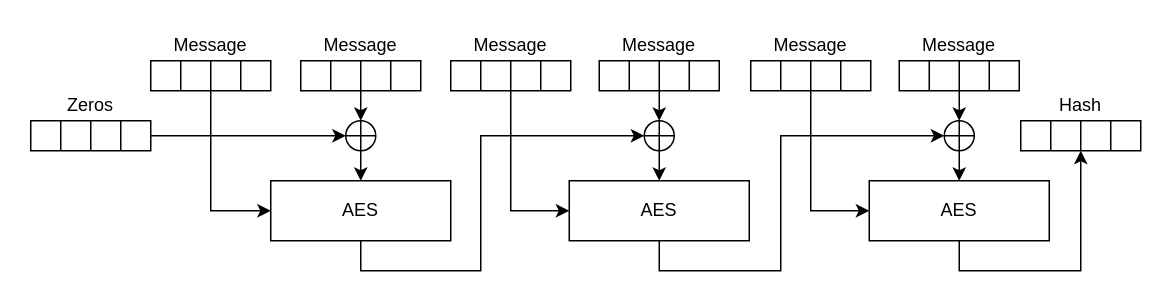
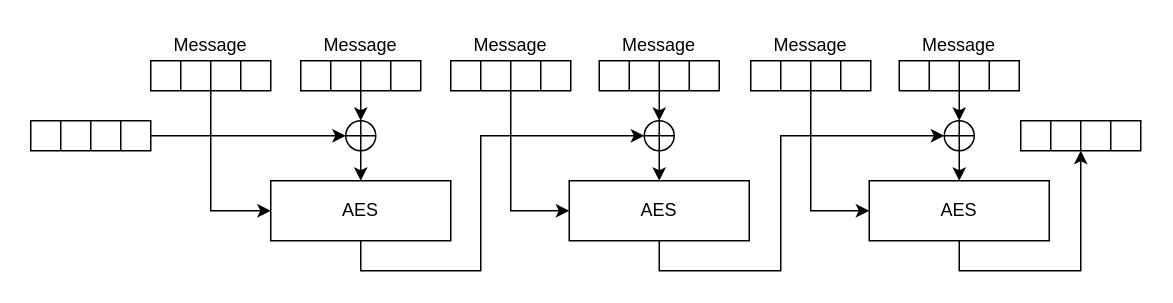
node "Zeros": removed
node "Hash": removed
